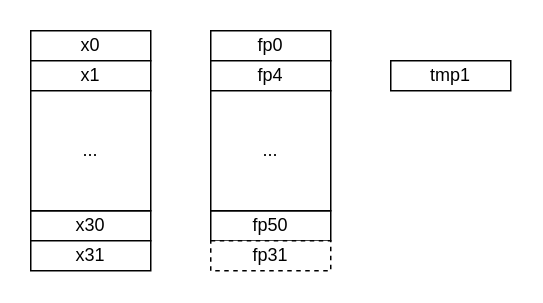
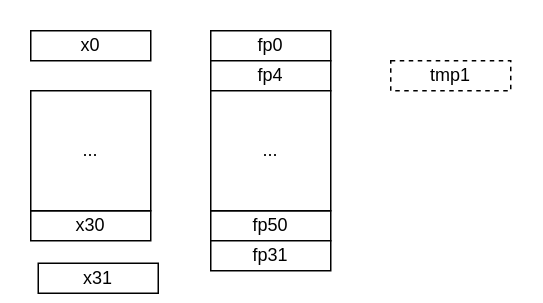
node "x1": removed
node "tmp1": style solid -> dashed
node "x31": moved (91, 256) -> (98, 278)
node "fp31": style dashed -> solid
